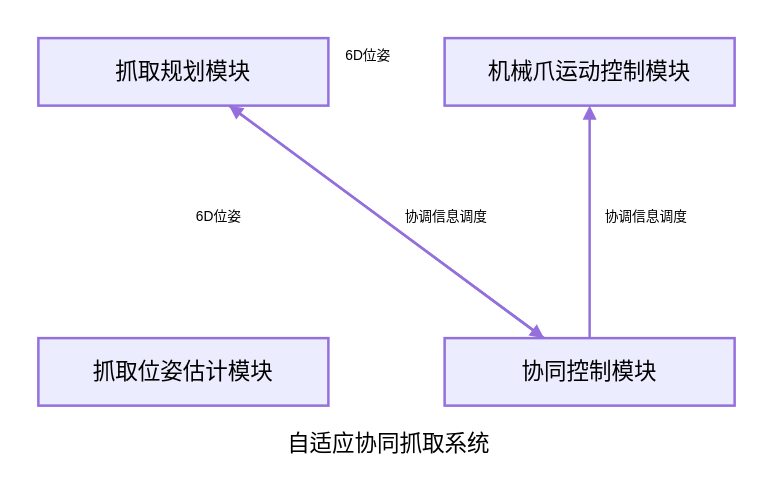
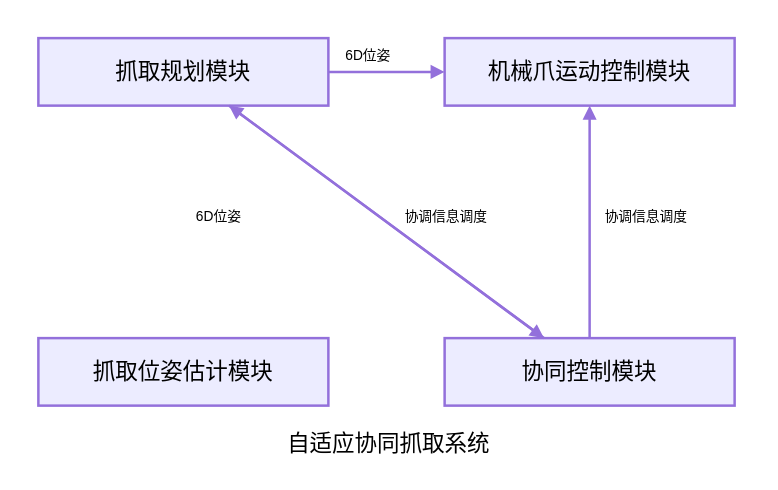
edge "抓取规划模块" -> "机械爪运动控制模块": added
